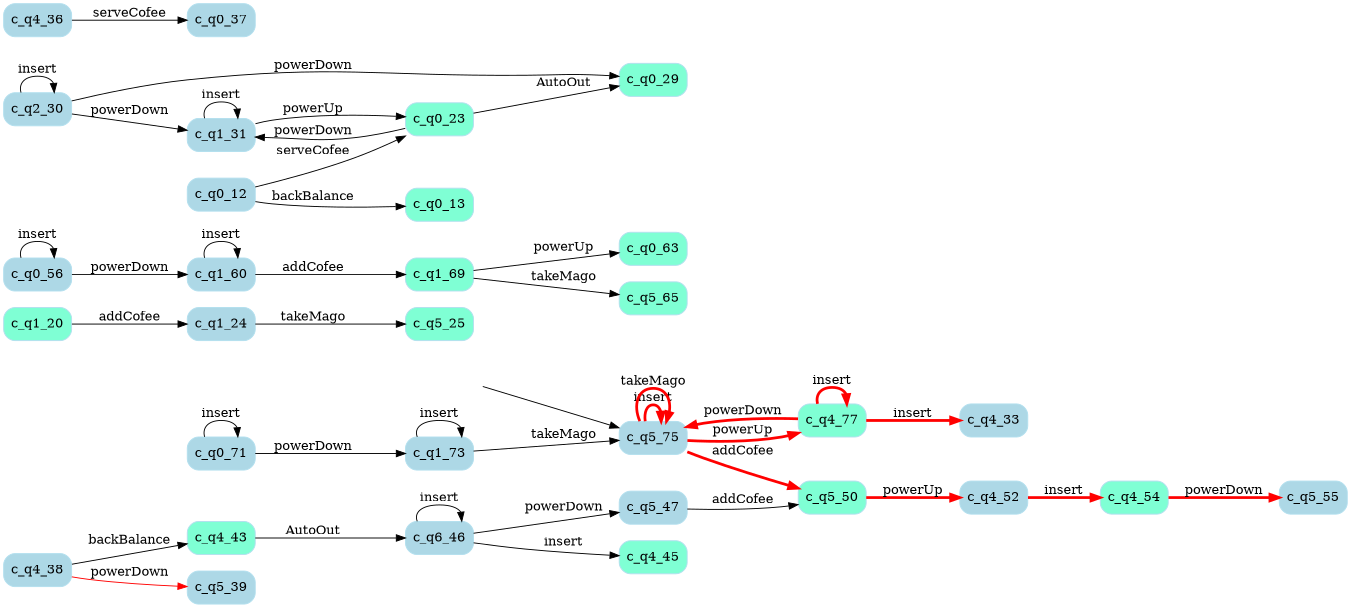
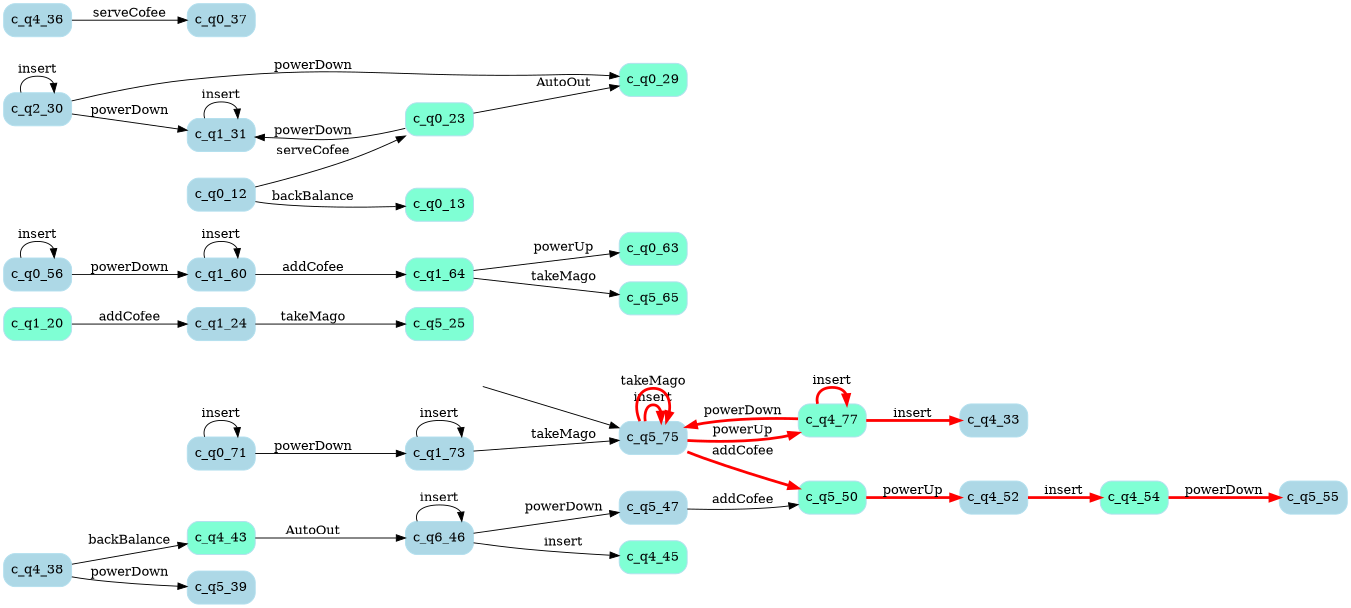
edge "c_q1_31" -> "c_q0_23": removed, label "powerUp"
node "c_q1_69": label "c_q1_69" -> "c_q1_64"
edge "c_q4_38" -> "c_q5_39": color red -> black
